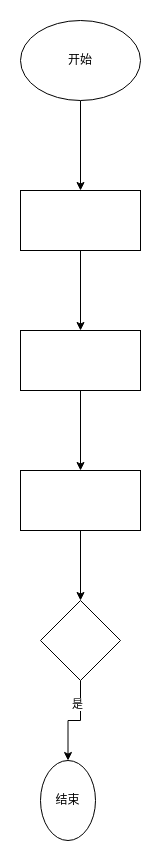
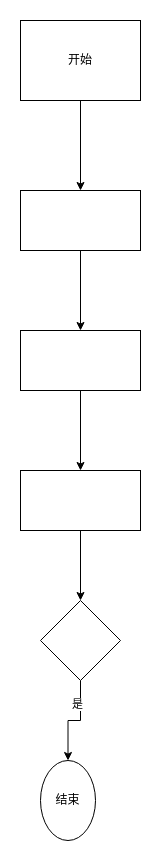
node "开始": shape ellipse -> rectangle
